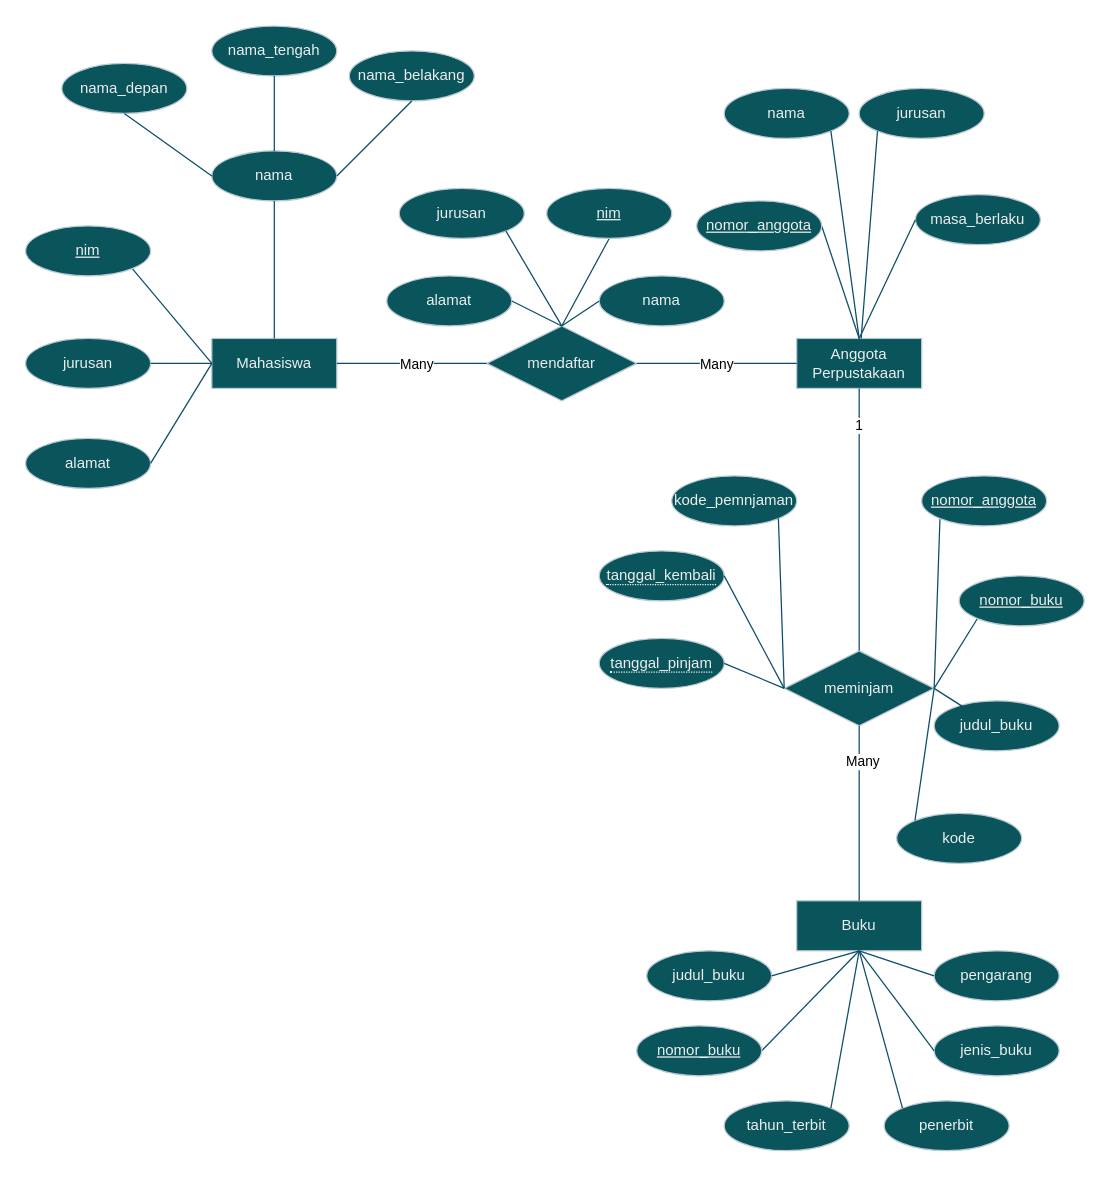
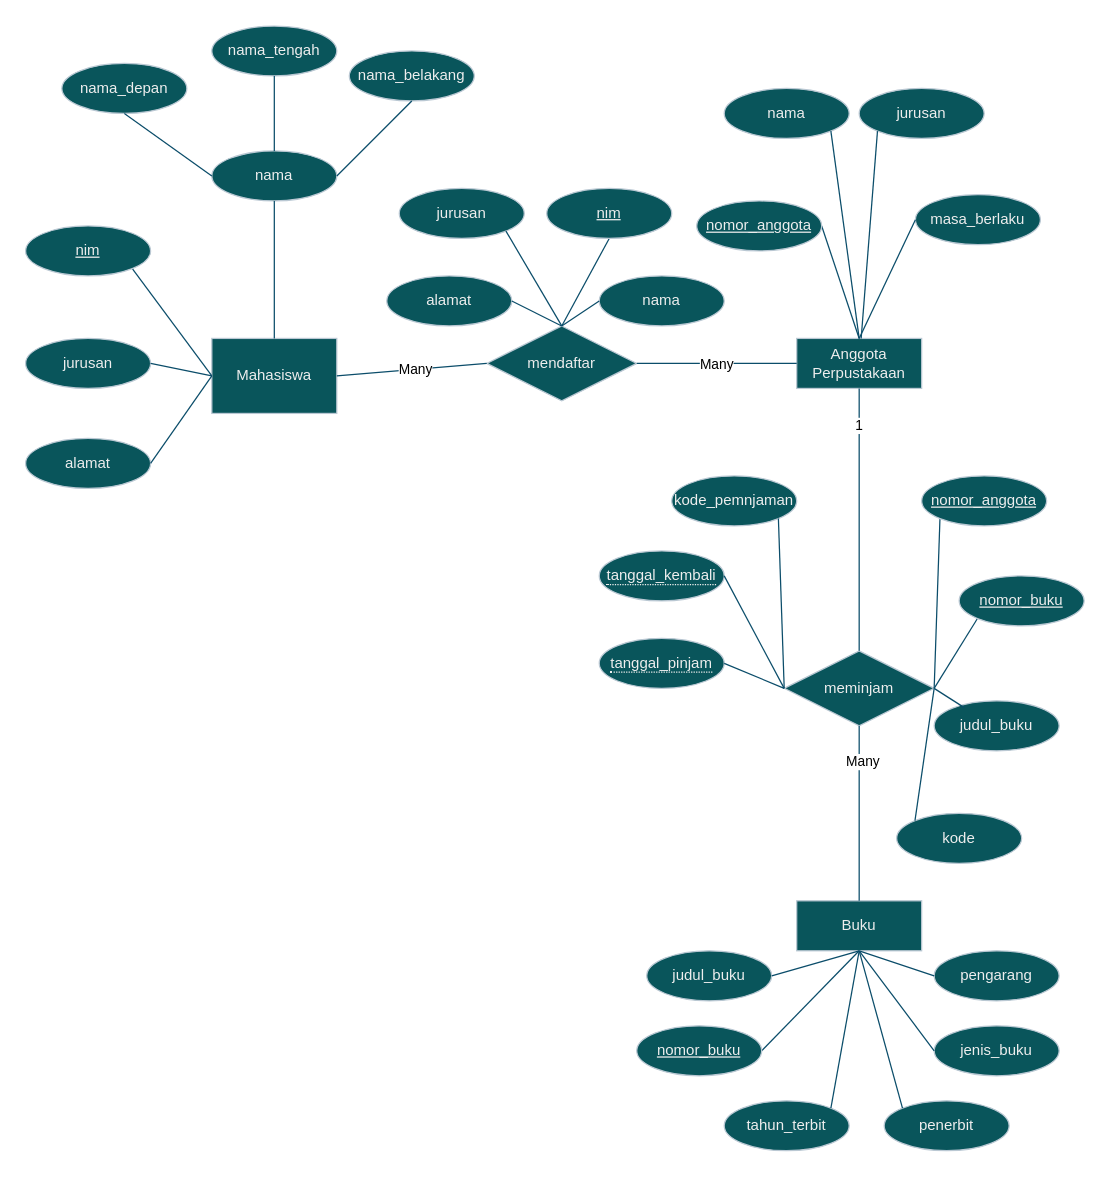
node "Mahasiswa": size 125x50 -> 125x75
